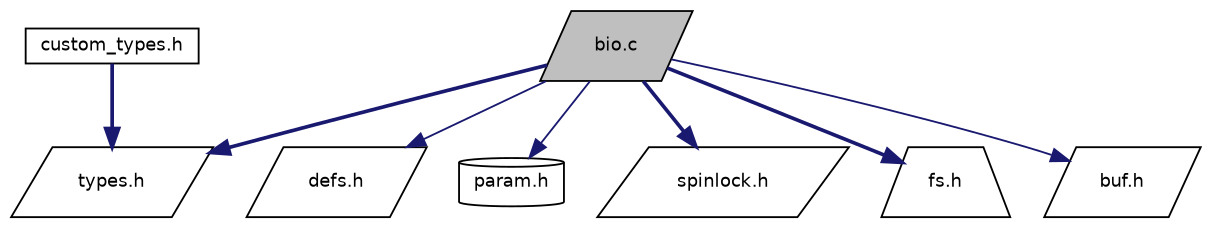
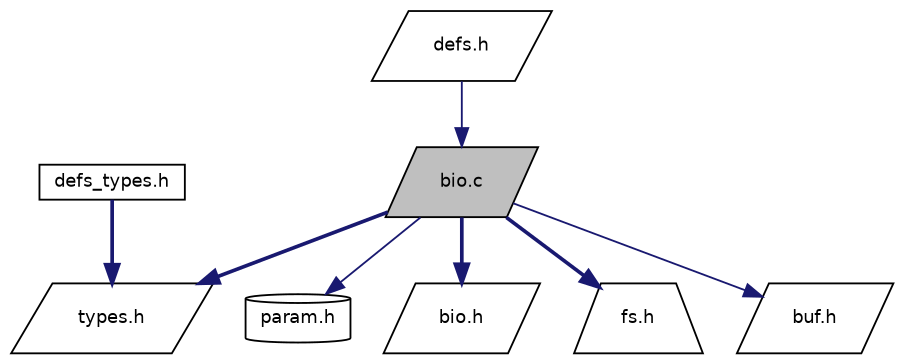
node "custom_types.h": label "custom_types.h" -> "defs_types.h"
edge "bio.c" -> "defs.h": reversed
node "spinlock.h": label "spinlock.h" -> "bio.h"
